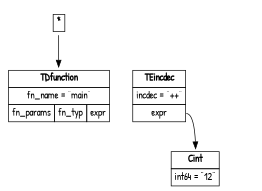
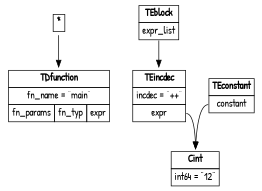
node "TEblock": added
node "TEconstant": added
